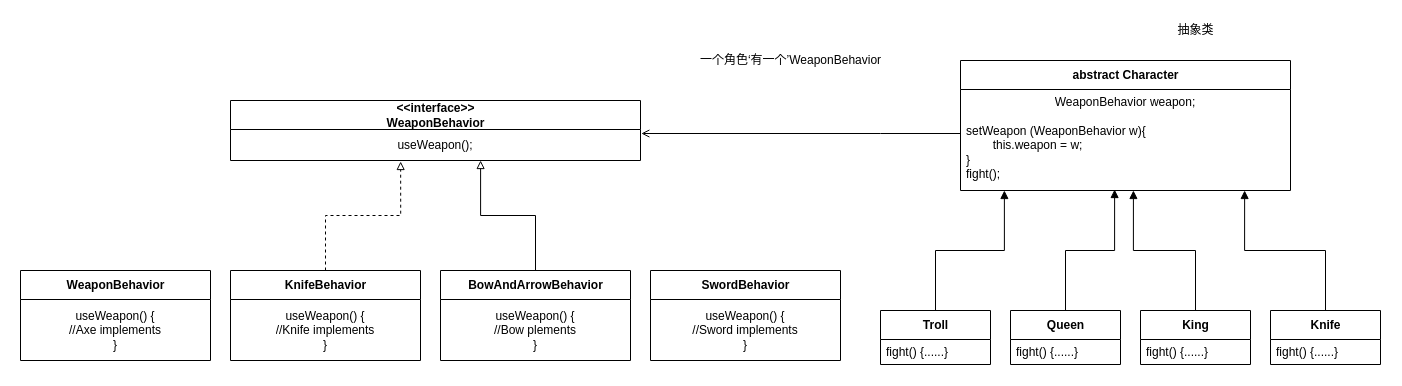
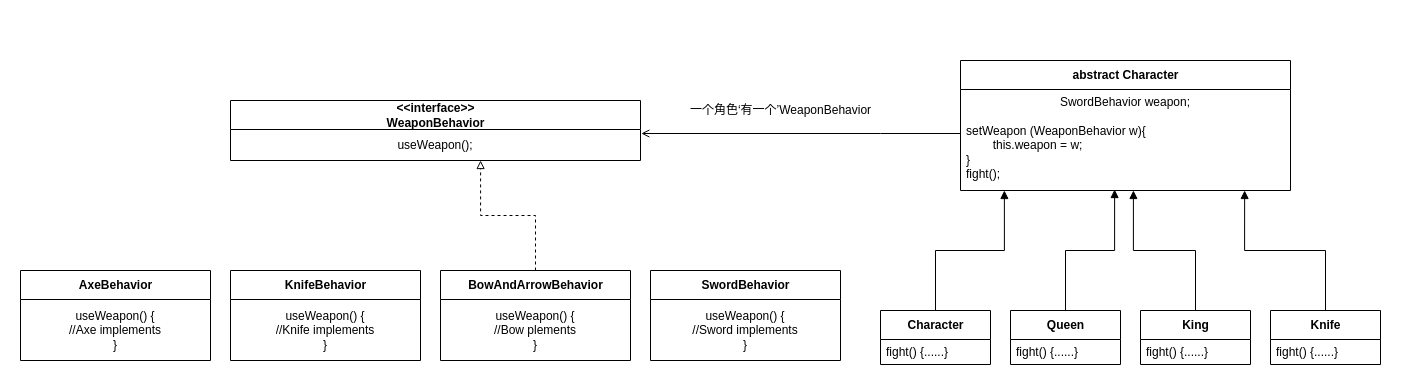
node "抽象类": removed
node "一个角色‘有一个’WeaponBehavior": moved (791, 61) -> (781, 111)
node "WeaponBehavior weapon;": label "WeaponBehavior weapon;" -> "SwordBehavior weapon;"
edge "KnifeBehavior" -> "useWeapon();": removed
edge "BowAndArrowBehavior" -> "useWeapon();": style solid -> dashed
node "WeaponBehavior": label "WeaponBehavior" -> "AxeBehavior"
node "Troll": label "Troll" -> "Character"
